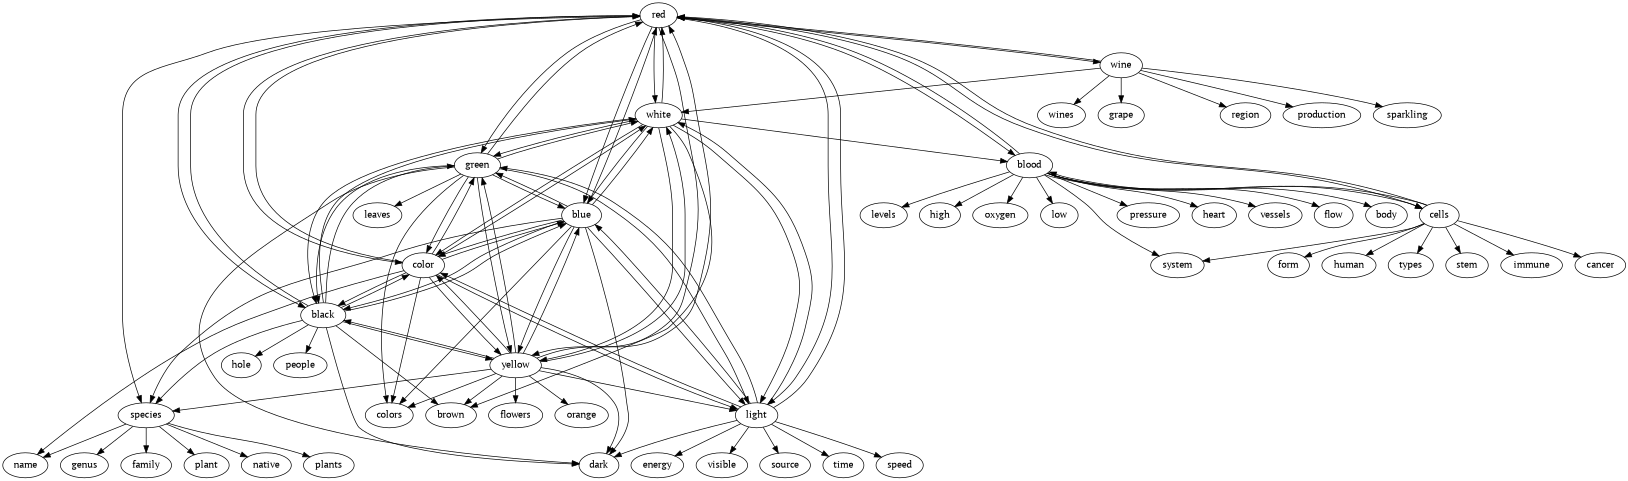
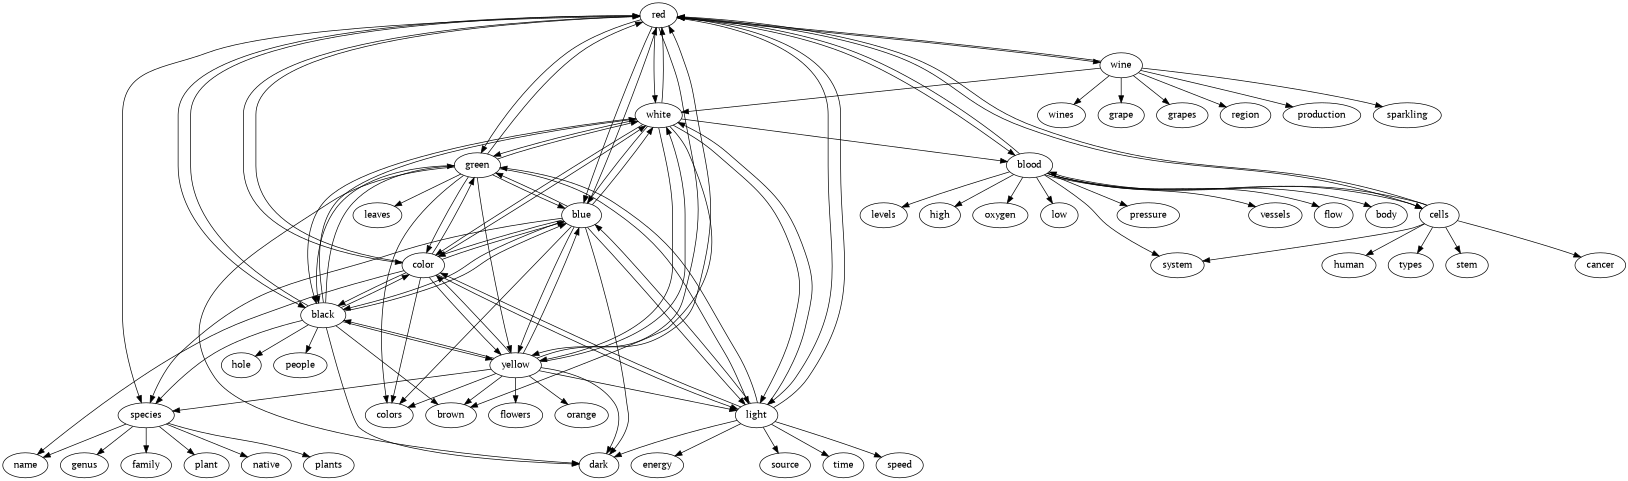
node "grapes": added
node "heart": removed
node "form": removed
node "immune": removed
edge "yellow" -> "green": removed
node "visible": removed
